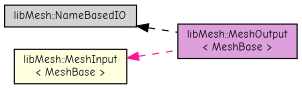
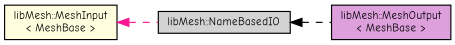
edge "libMesh::MeshOutput < MeshBase >" -> "libMesh::MeshInput < MeshBase >": now "libMesh::NameBasedIO" -> "libMesh::MeshInput < MeshBase >"
